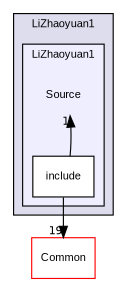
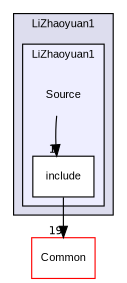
edge "include" -> "Source": reversed
